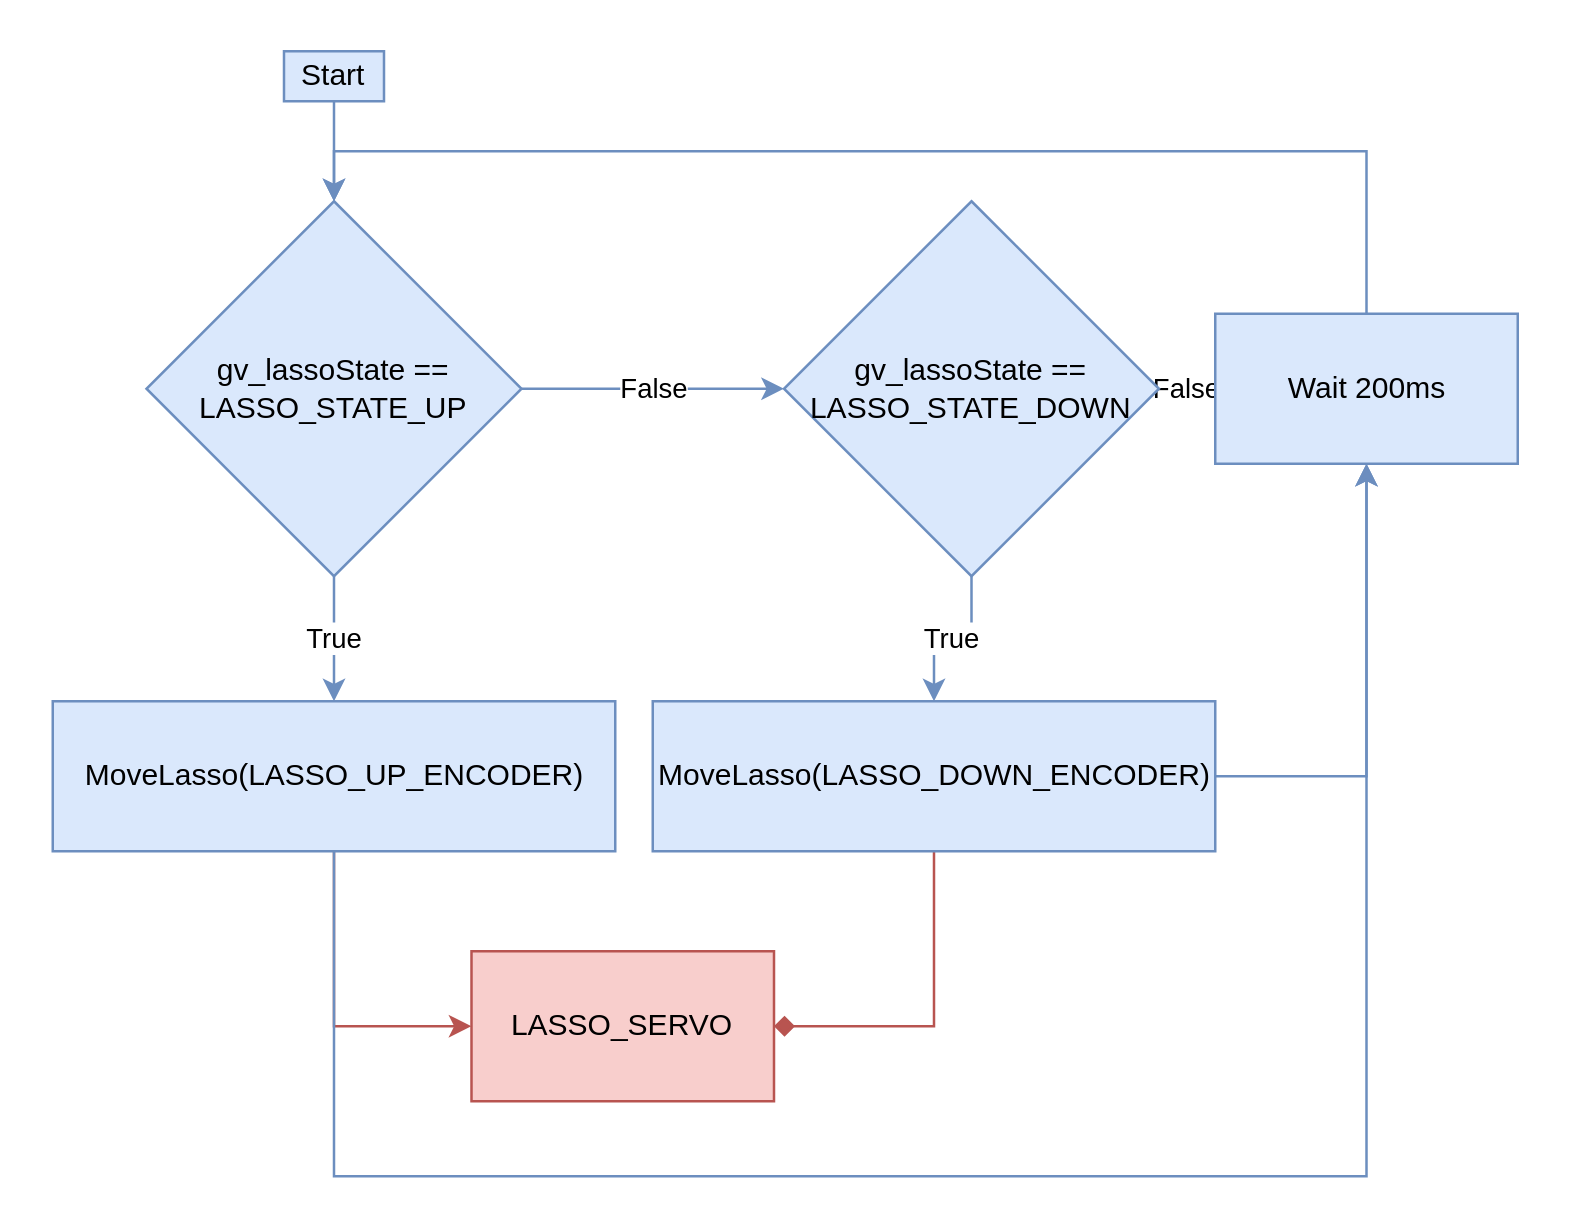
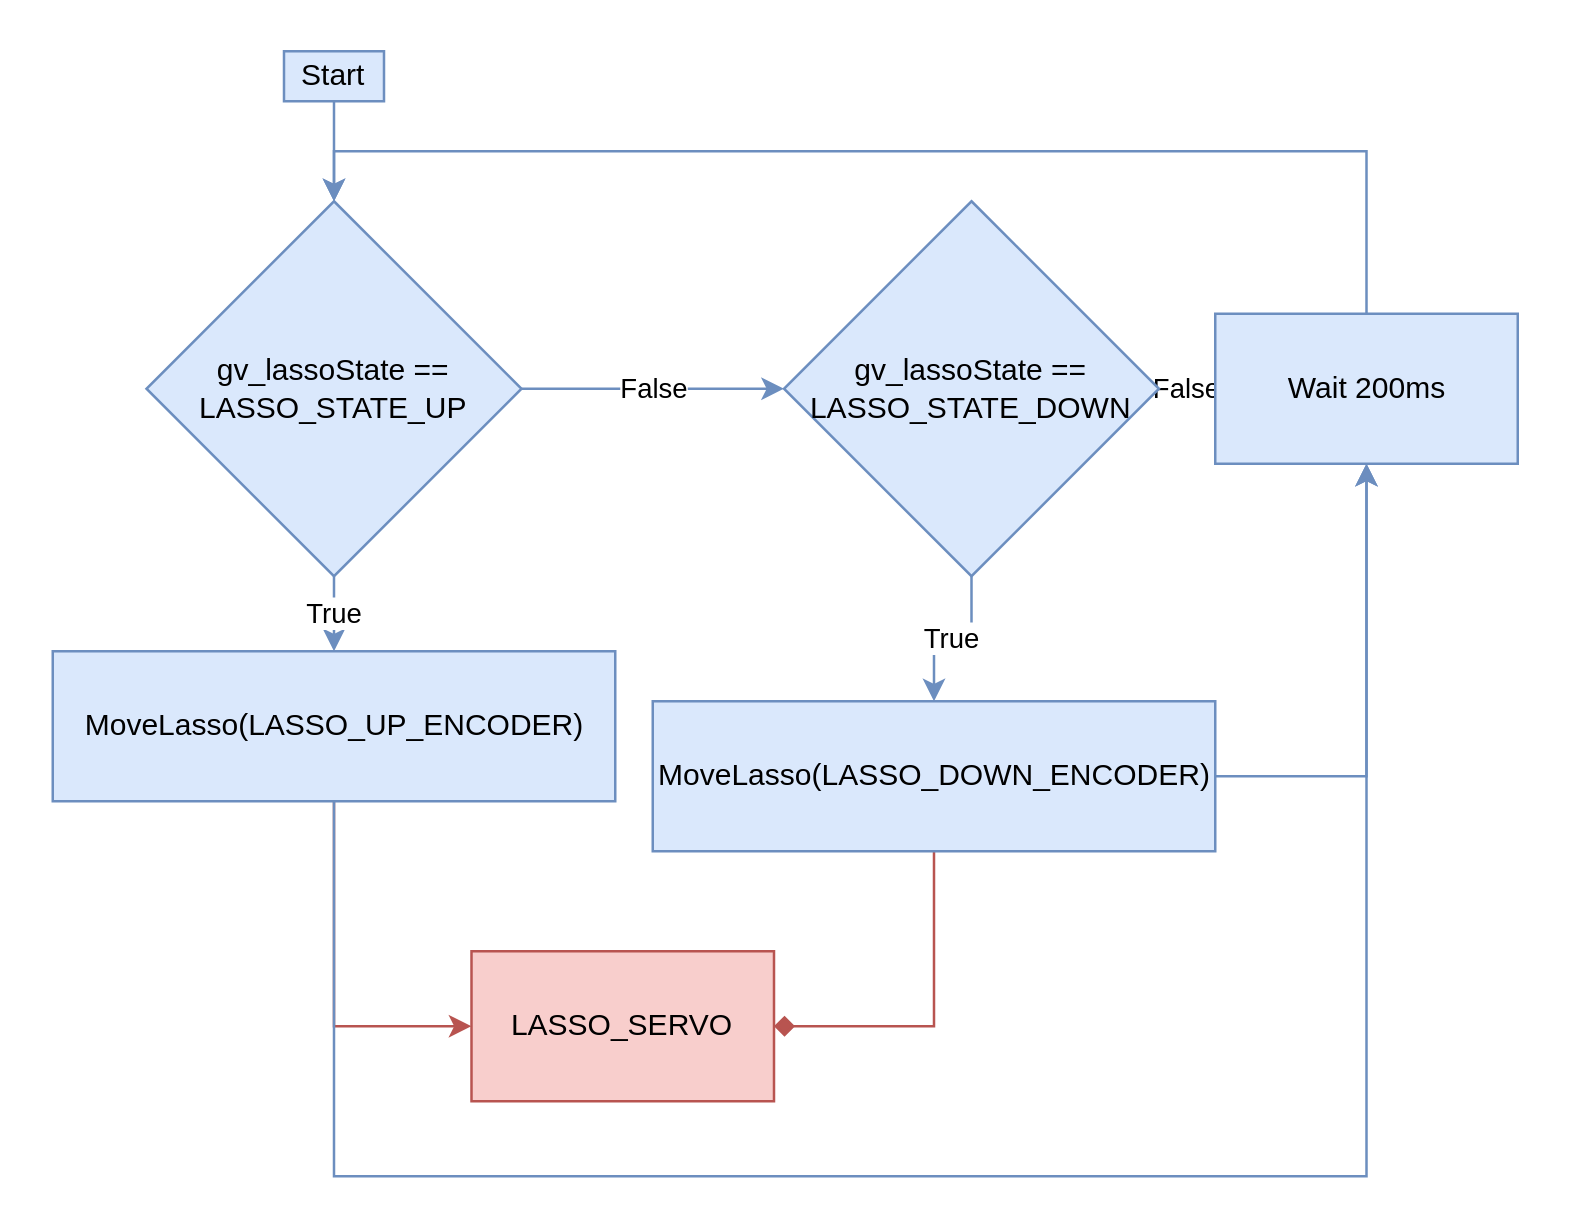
node "MoveLasso(LASSO_UP_ENCODER)": moved (334, 776) -> (334, 726)
